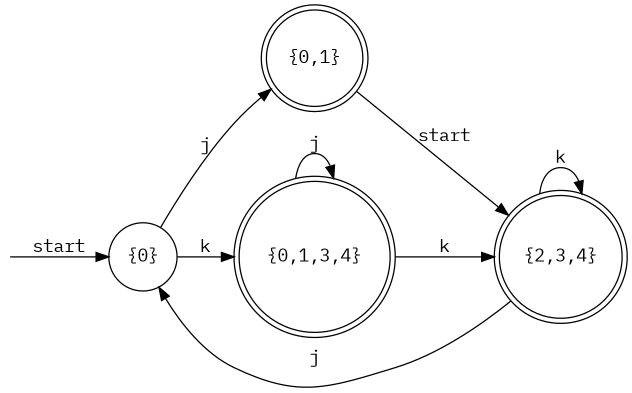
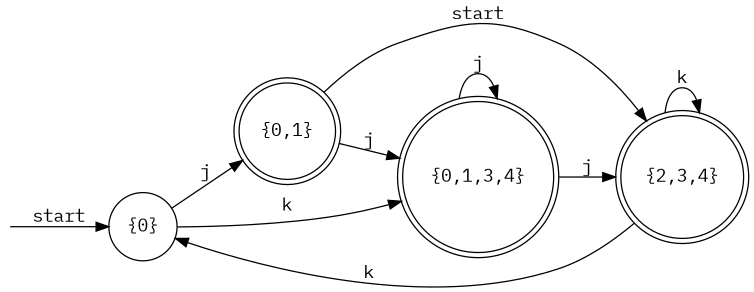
edge "{0,1}" -> "{0,1,3,4}": added, label "j"
edge "{0,1,3,4}" -> "{2,3,4}": label "k" -> "j"
edge "{2,3,4}" -> "{0}": label "j" -> "k"
